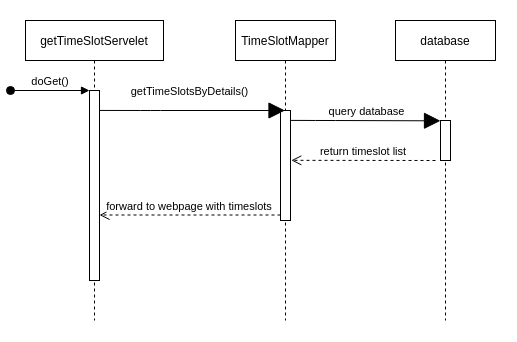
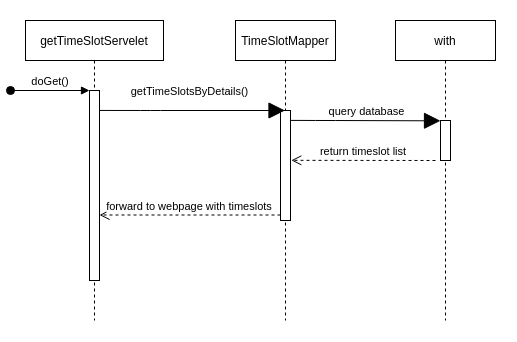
node "database": label "database" -> "with"
